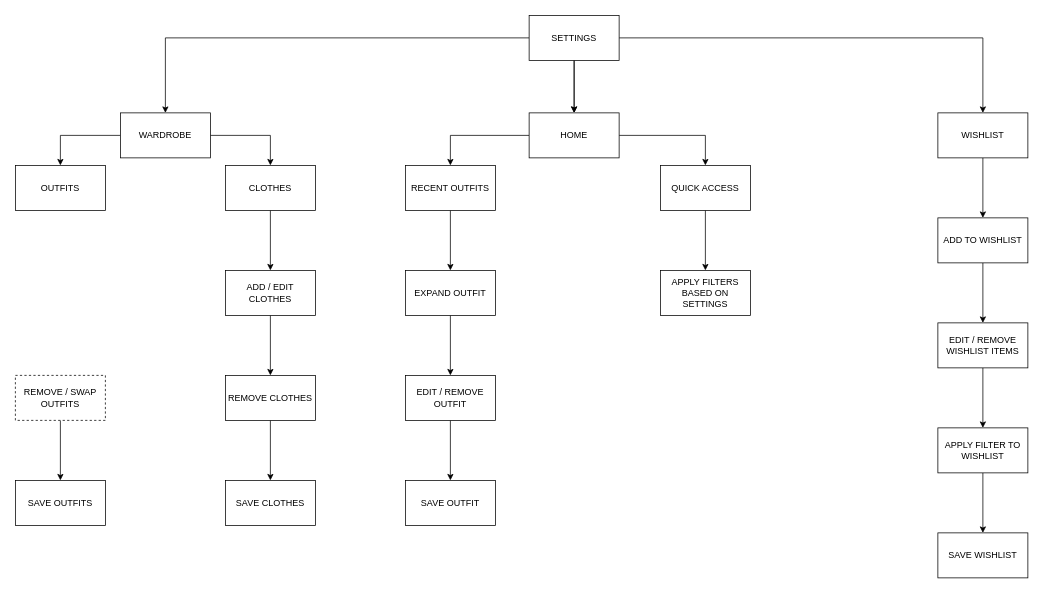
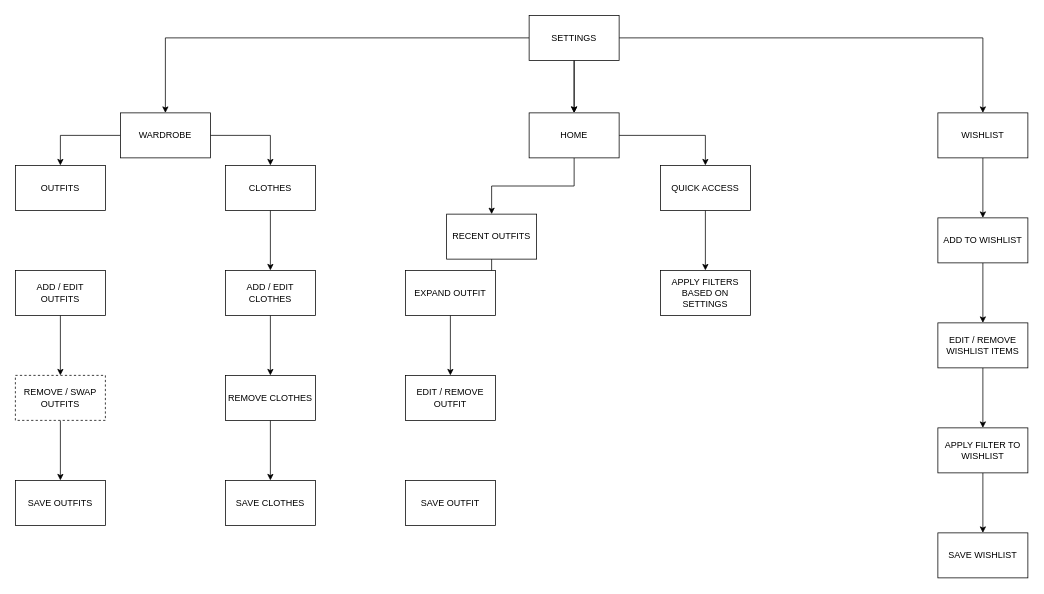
node "RECENT OUTFITS": moved (450, 188) -> (492, 237)
node "ADD / EDIT OUTFITS": added
edge "ADD / EDIT OUTFITS" -> "REMOVE / SWAP OUTFITS": added
edge "EDIT / REMOVE OUTFIT" -> "SAVE OUTFIT": removed
